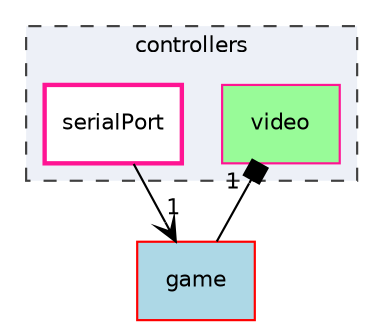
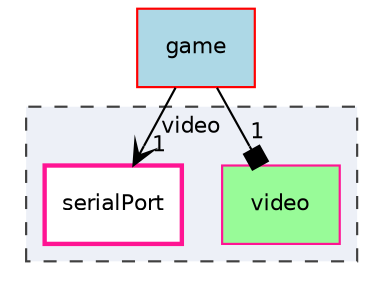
cluster "controllers": label "controllers" -> "video"
edge "serialPort" -> "game": reversed
